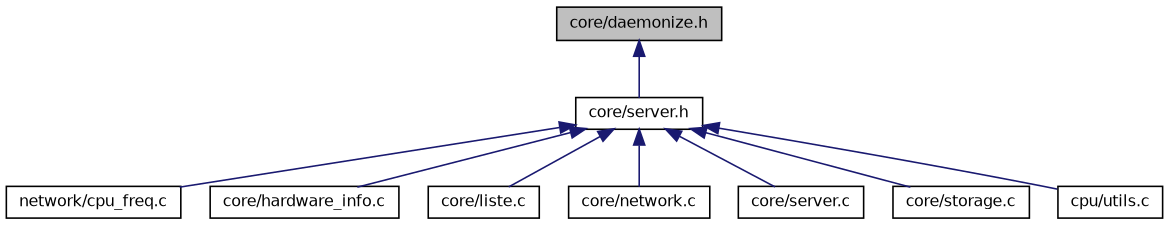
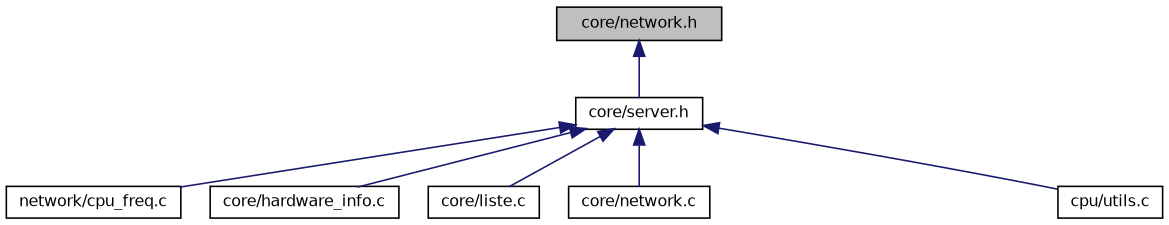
node "core/daemonize.h": label "core/daemonize.h" -> "core/network.h"
node "core/server.c": removed
node "core/storage.c": removed
